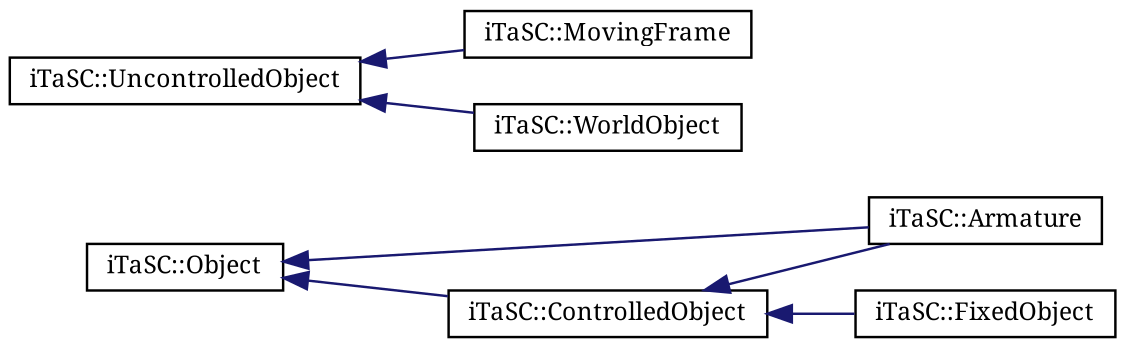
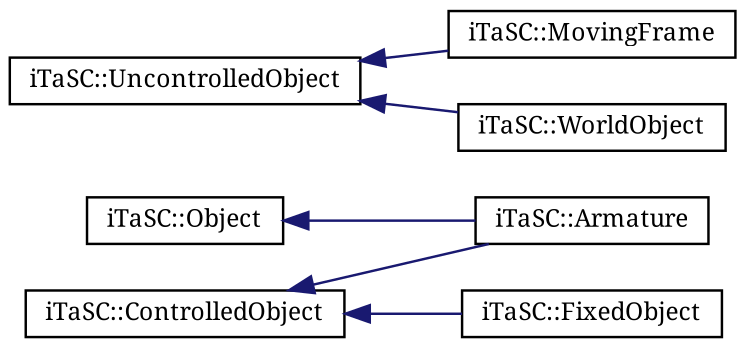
edge "iTaSC::ControlledObject" -> "iTaSC::Object": removed
